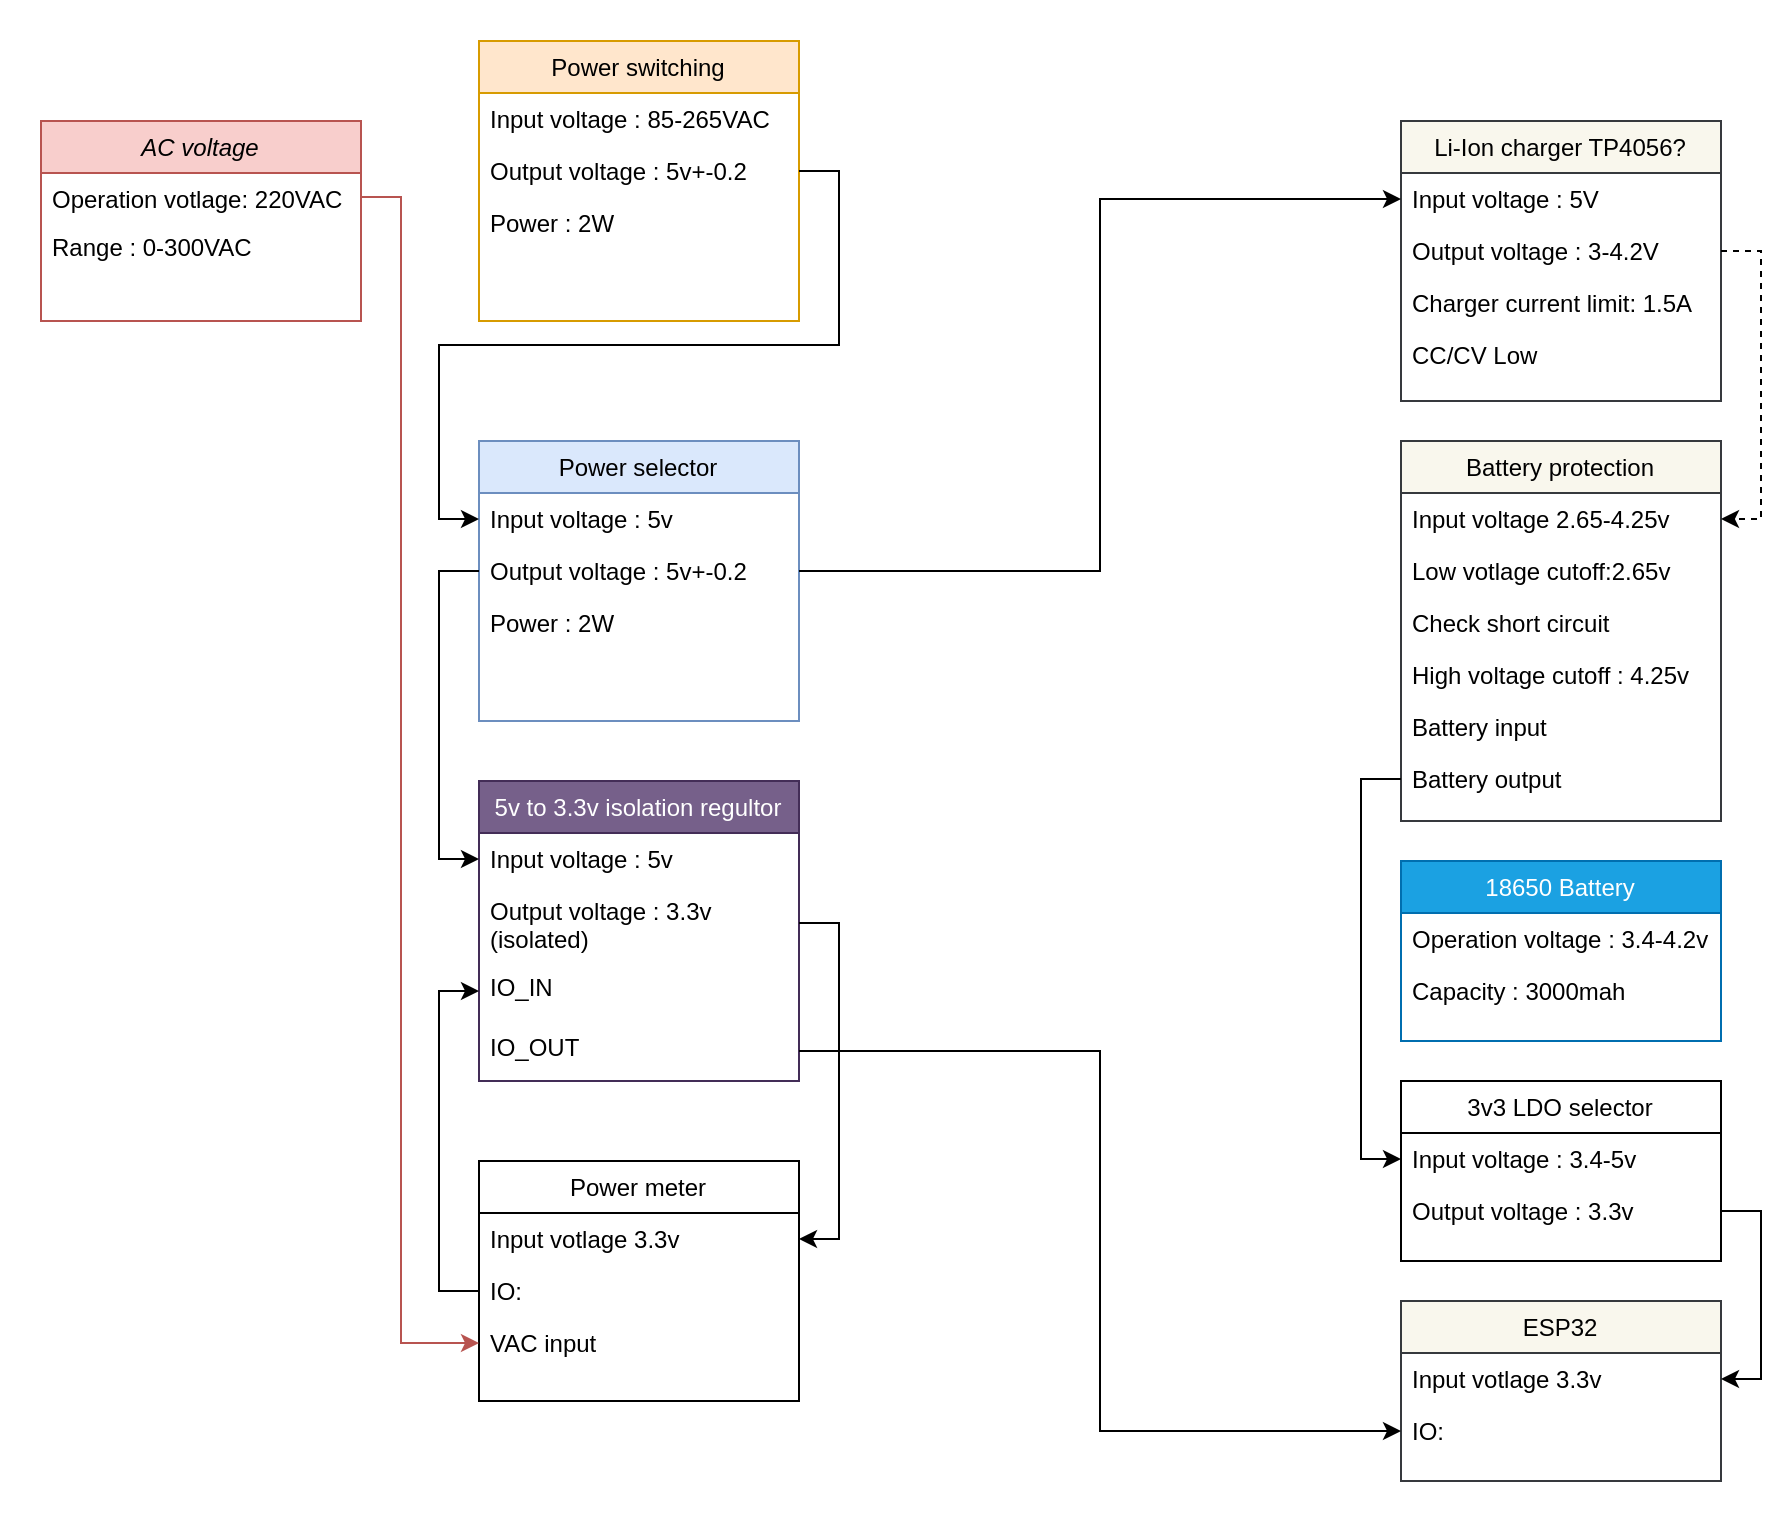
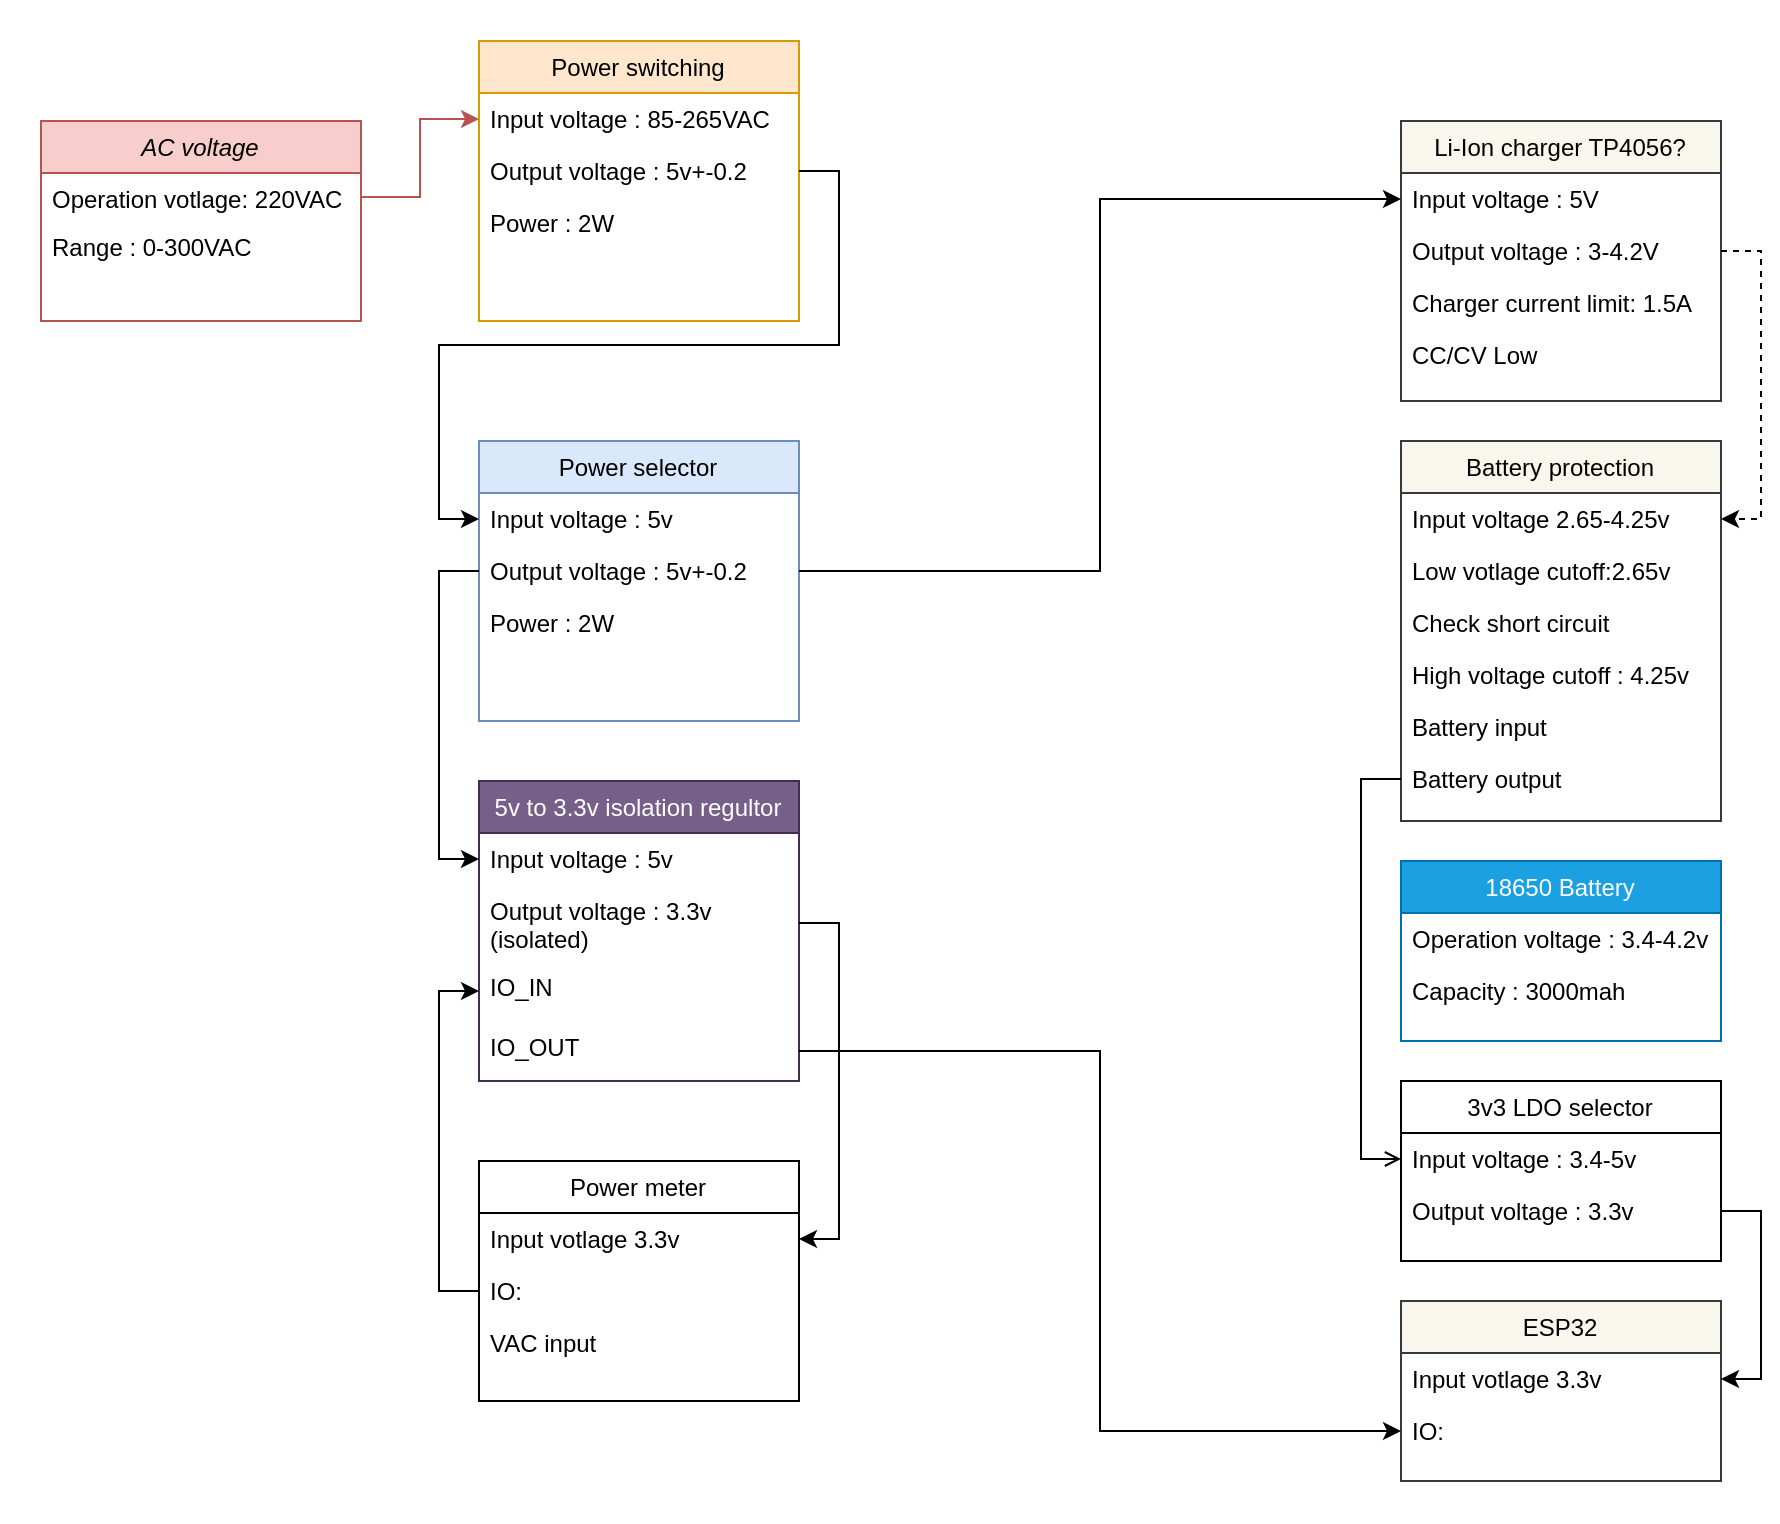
edge "Operation votlage: 220VAC" -> "Input voltage : 85-265VAC": added
edge "Operation votlage: 220VAC" -> "VAC input": removed
edge "Battery output" -> "Input voltage : 3.4-5v": arrowhead classic -> open
